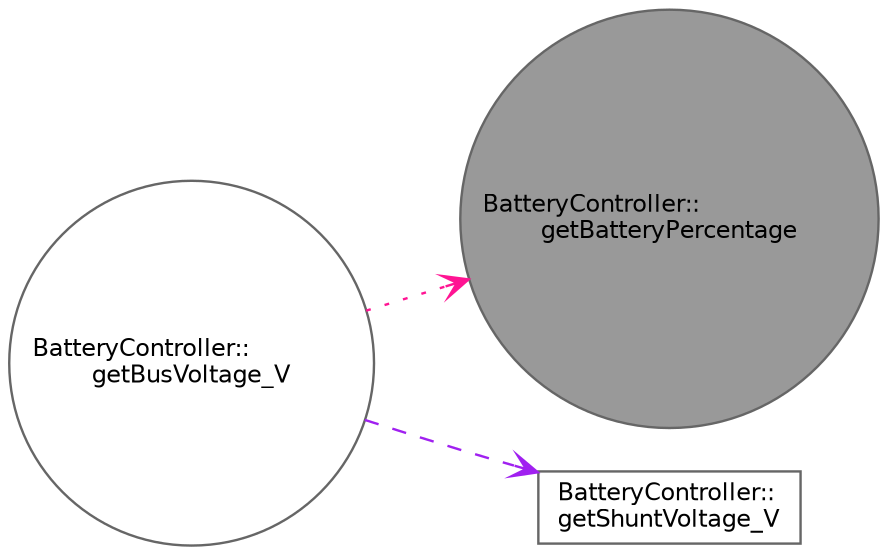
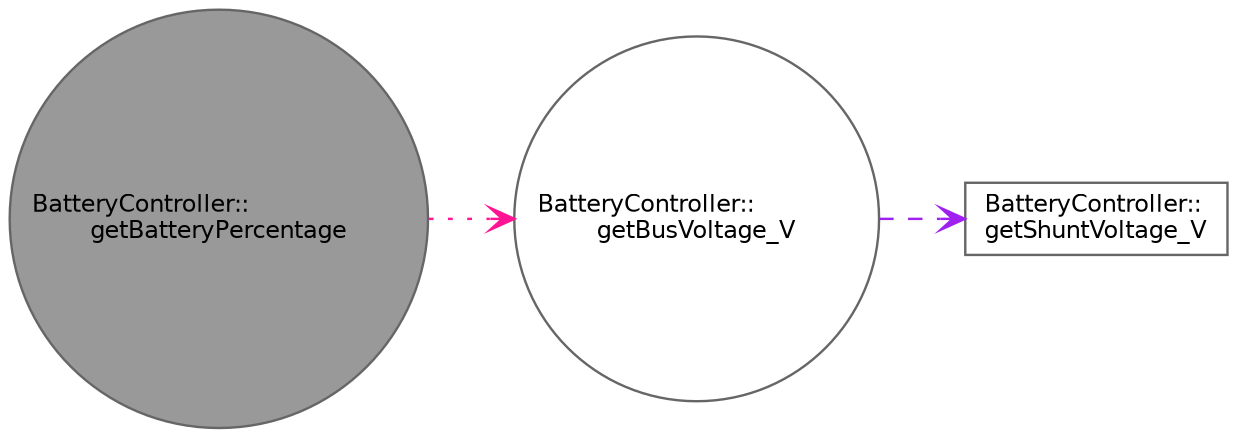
edge "BatteryController:: getBusVoltage_V" -> "BatteryController:: getBatteryPercentage": reversed
